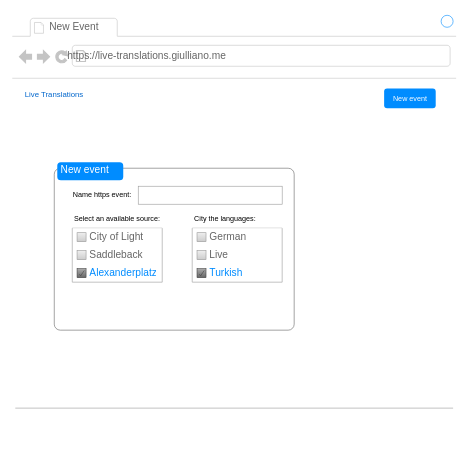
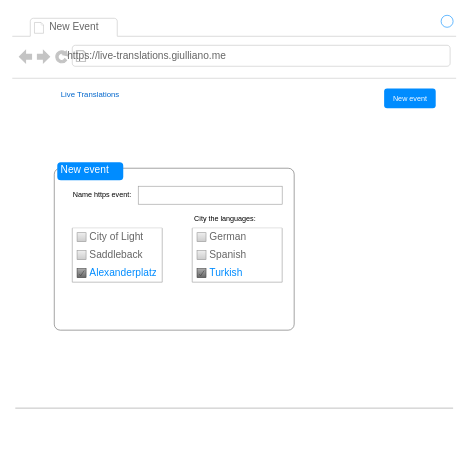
node "Live Translations": moved (54, 95) -> (90, 95)
node "Select an available source:": removed
node "Live": label "Live" -> "Spanish"
